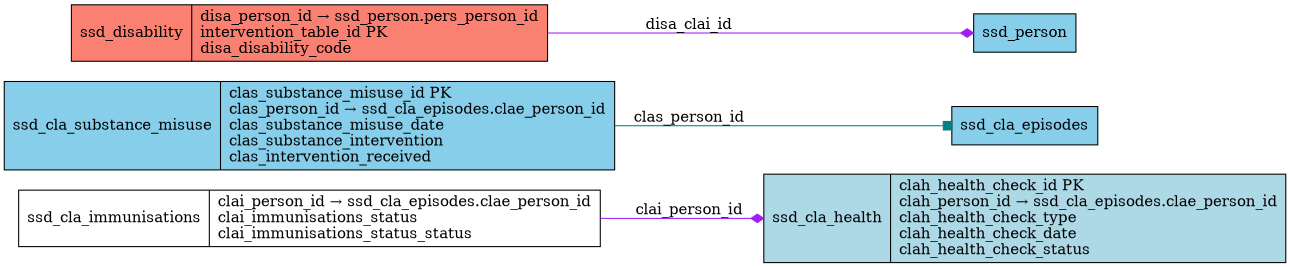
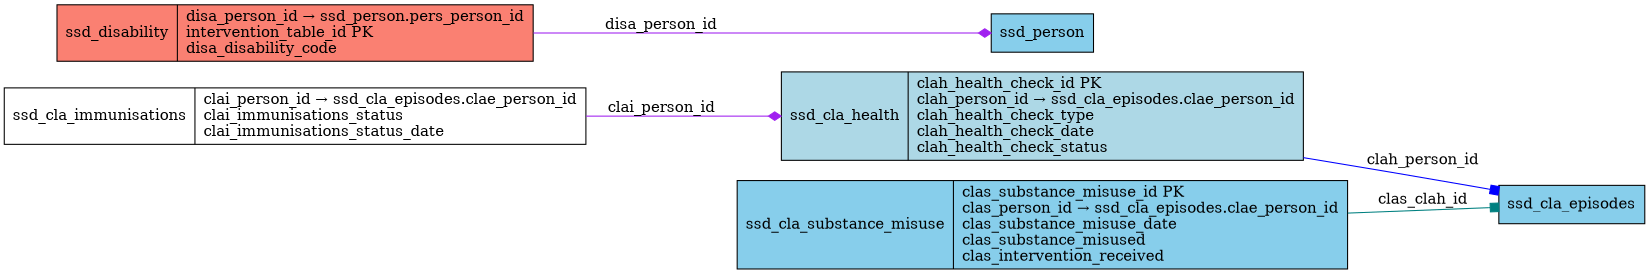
edge "ssd_disability" -> "ssd_person": label "disa_clai_id" -> "disa_person_id"
edge "ssd_cla_substance_misuse" -> "ssd_cla_episodes": label "clas_person_id" -> "clas_clah_id"
node "ssd_cla_substance_misuse": text "clas_substance_intervention" -> "clas_substance_misused"
edge "ssd_cla_health" -> "ssd_cla_episodes": added, label "clah_person_id"
node "ssd_cla_immunisations": text "clai_immunisations_status_status" -> "clai_immunisations_status_date"
